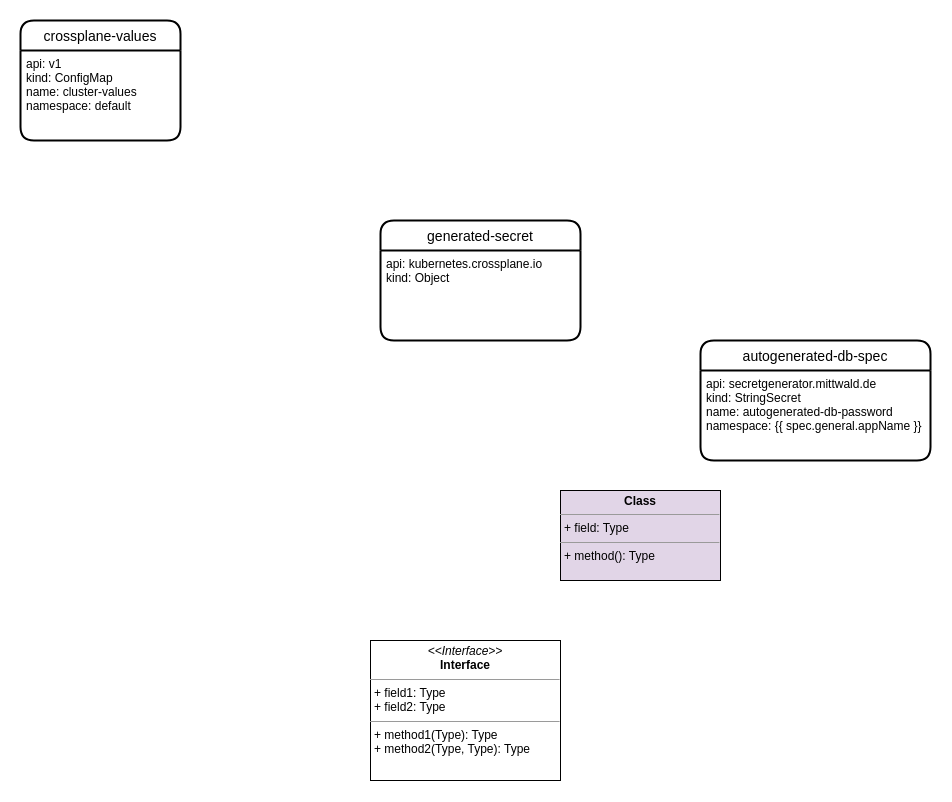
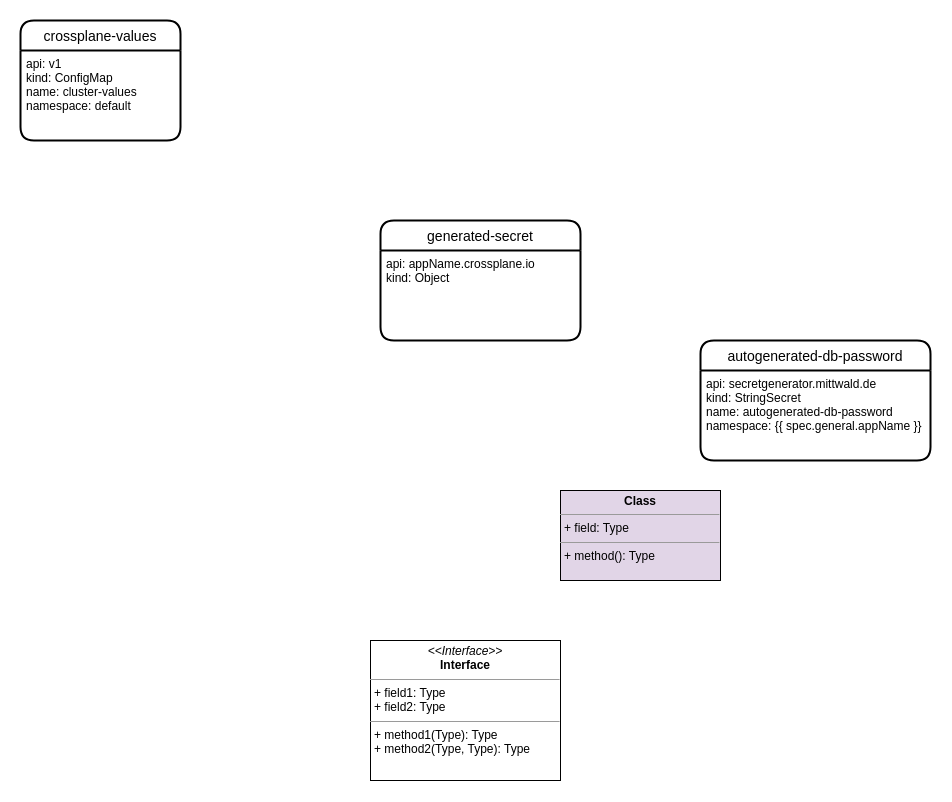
node "api: kubernetes.crossplane.io kind: Object": label "api: kubernetes.crossplane.io kind: Object" -> "api: appName.crossplane.io kind: Object"
node "autogenerated-db-spec": label "autogenerated-db-spec" -> "autogenerated-db-password"
